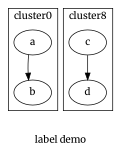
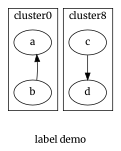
edge "a" -> "b": reversed
